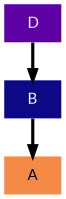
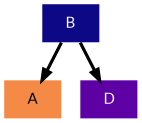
edge "D" -> "B": reversed
